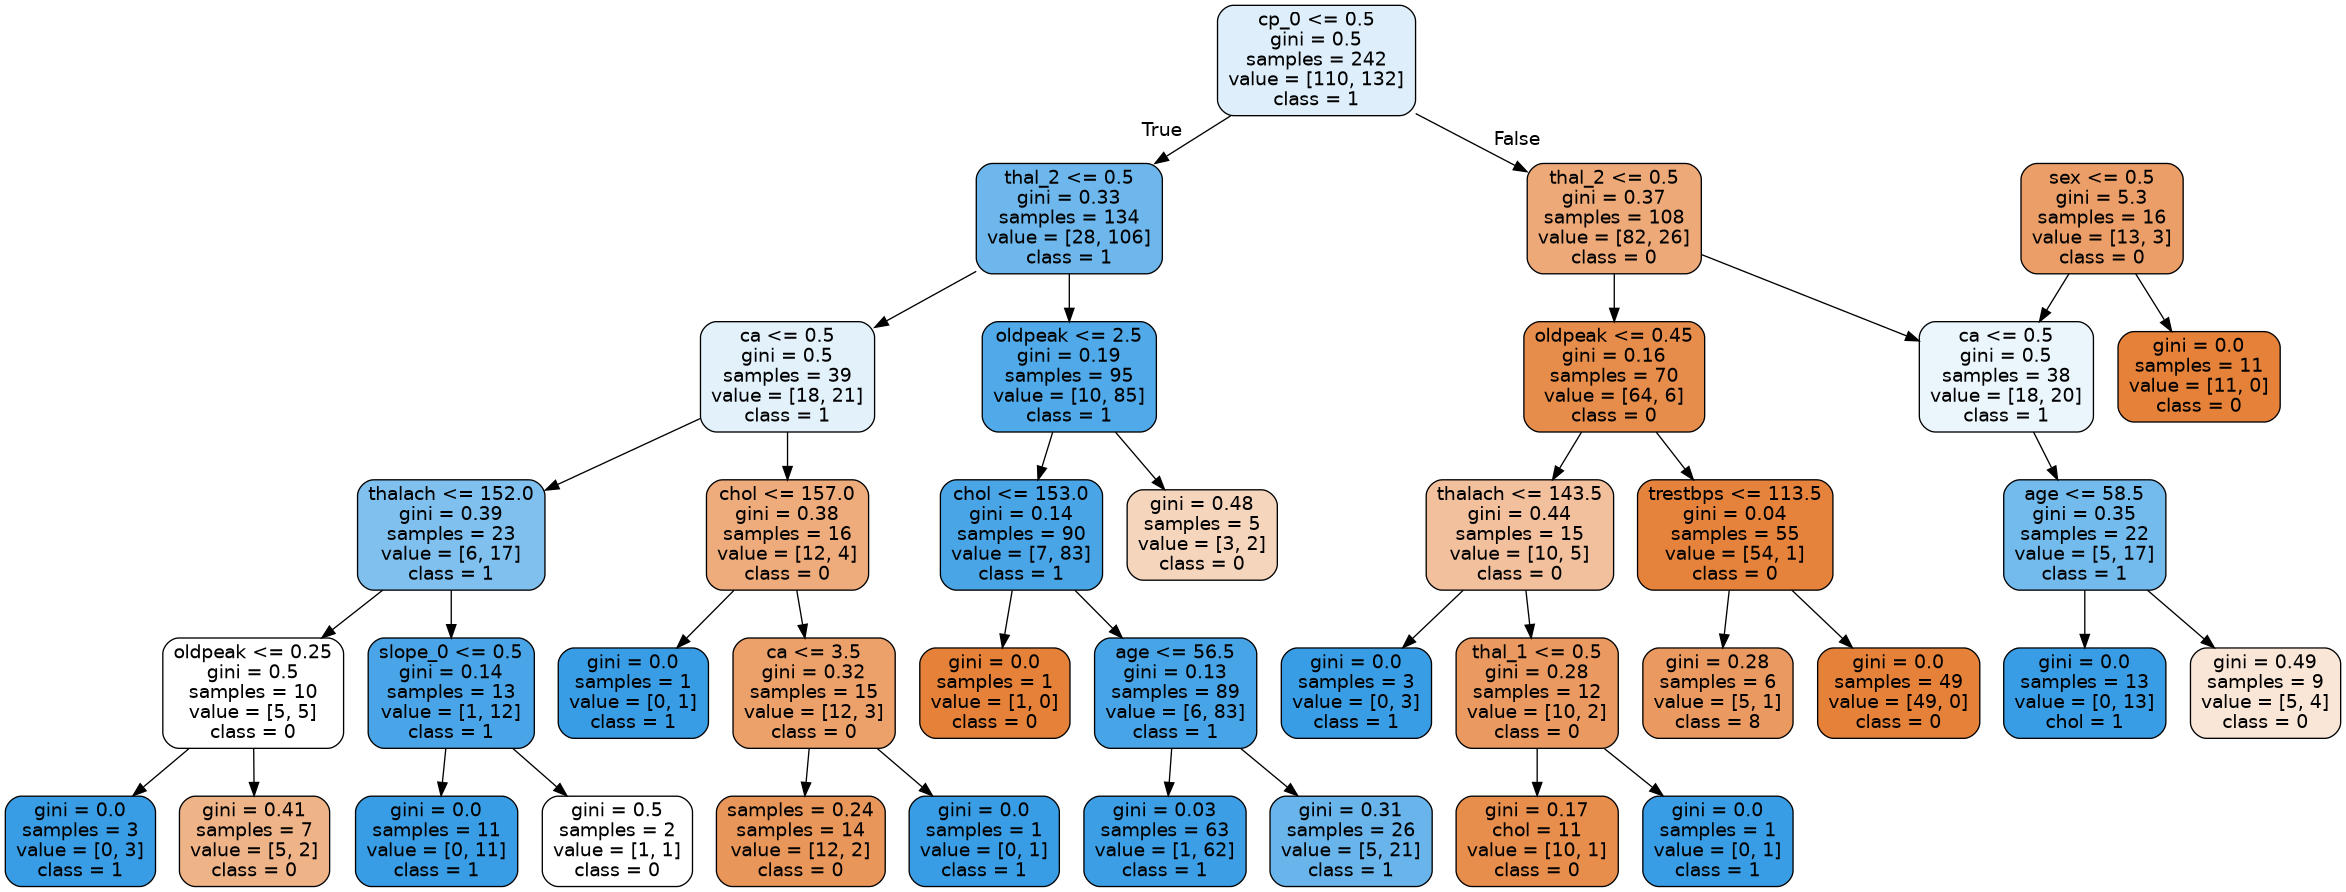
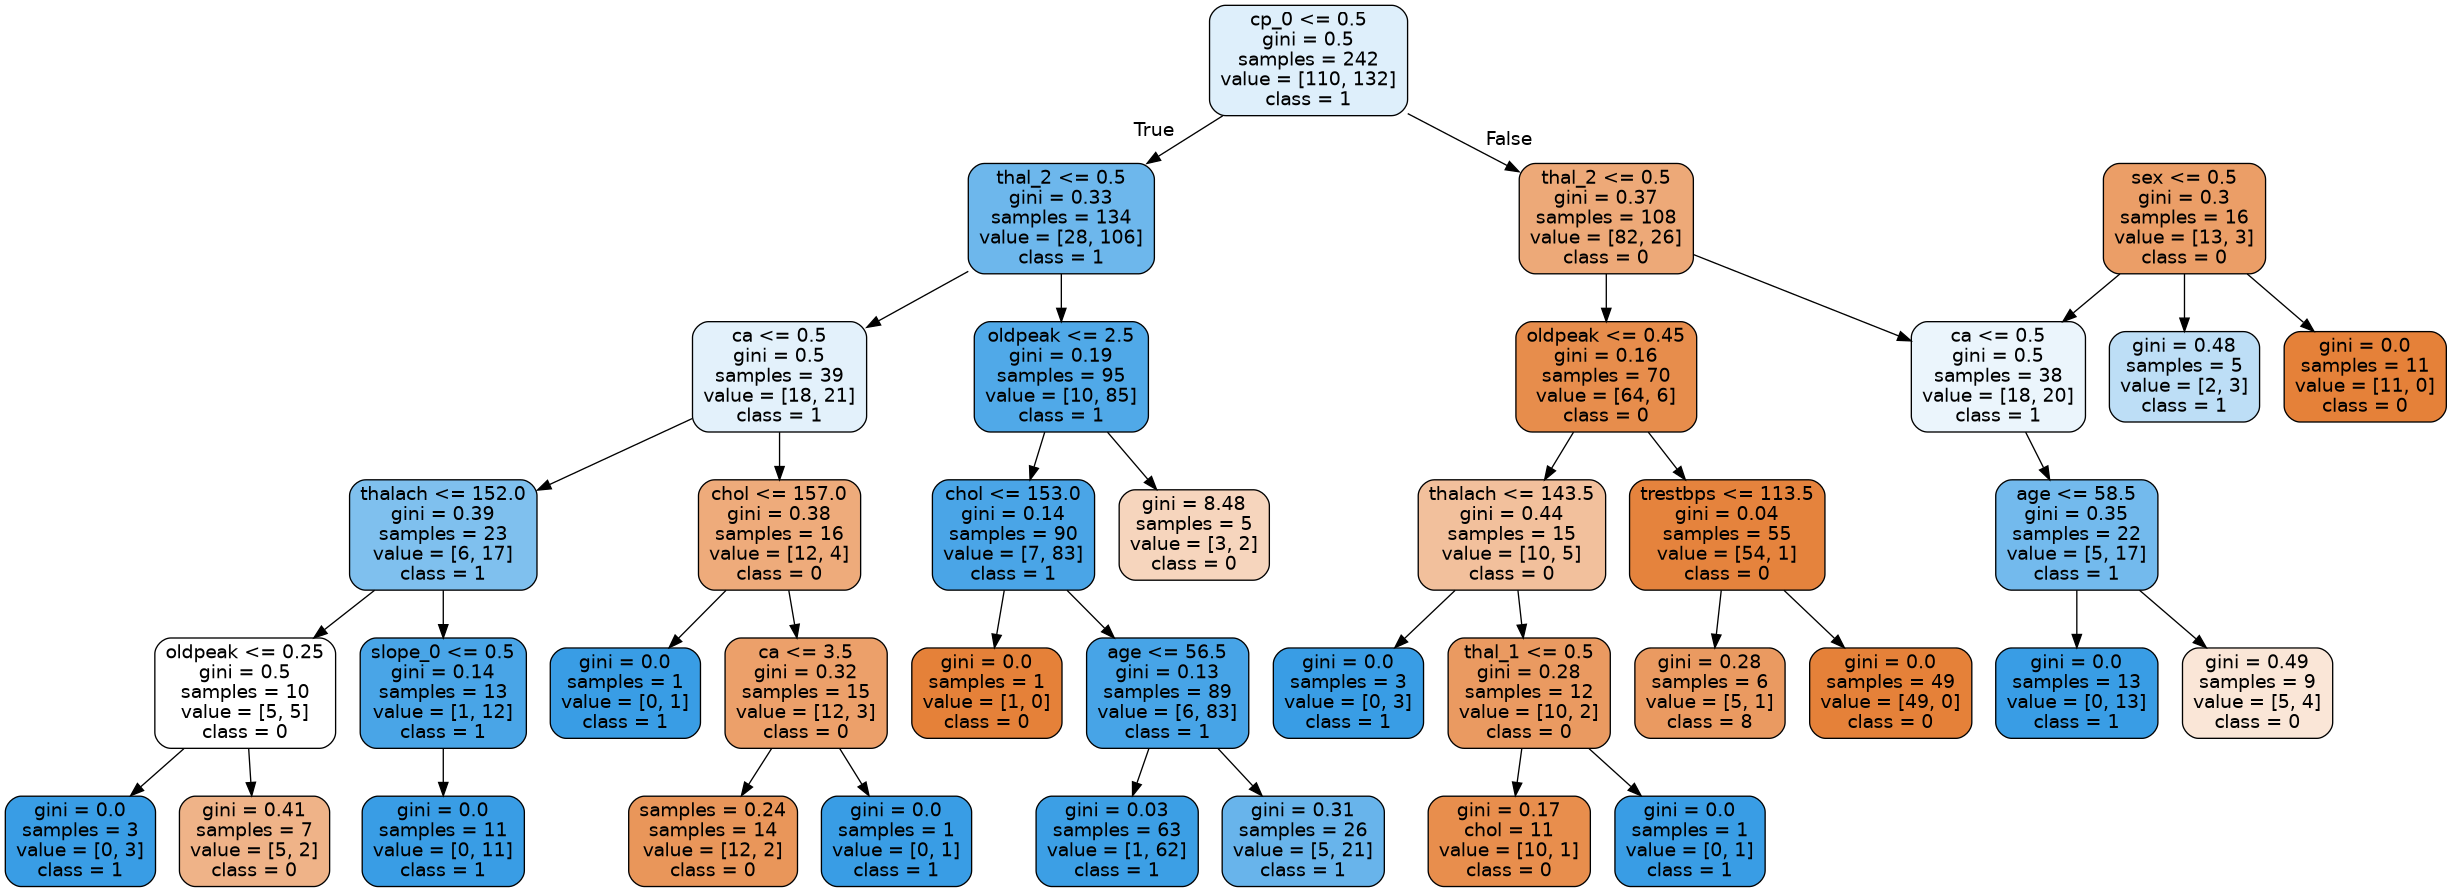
node "sex <= 0.5 gini = 5.3 samples = 16 value = [13, 3] class = 0": label "sex <= 0.5 gini = 5.3 samples = 16 value = [13, 3] class = 0" -> "sex <= 0.5 gini = 0.3 samples = 16 value = [13, 3] class = 0"
node "gini = 0.48 samples = 5 value = [2, 3] class = 1": added
node "gini = 0.48 samples = 5 value = [3, 2] class = 0": label "gini = 0.48 samples = 5 value = [3, 2] class = 0" -> "gini = 8.48 samples = 5 value = [3, 2] class = 0"
node "gini = 0.0 samples = 13 value = [0, 13] chol = 1": label "gini = 0.0 samples = 13 value = [0, 13] chol = 1" -> "gini = 0.0 samples = 13 value = [0, 13] class = 1"
node "gini = 0.5 samples = 2 value = [1, 1] class = 0": removed
